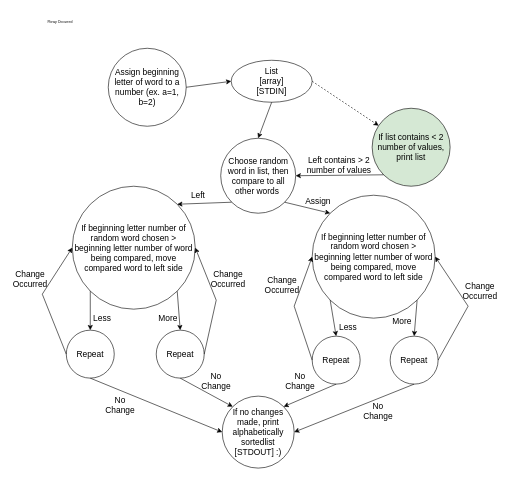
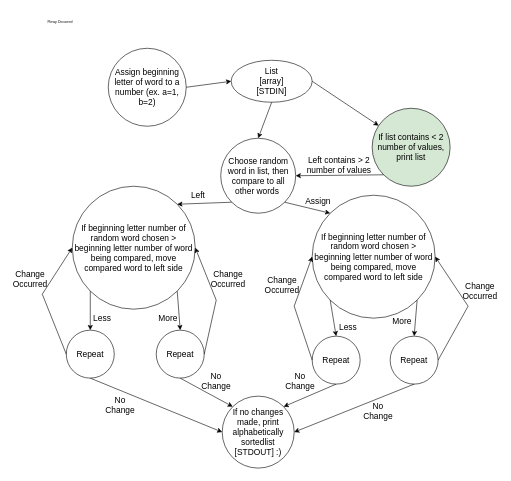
edge "List [array] [STDIN]" -> "If list contains < 2 number of values, print list": style dashed -> solid
